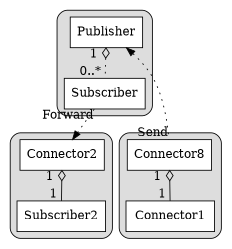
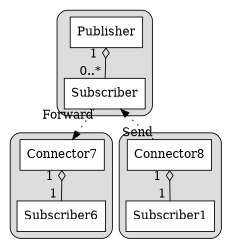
edge "Subscriber" -> "Publisher": style dotted -> solid
edge "Connector8" -> "Publisher": now "Connector8" -> "Subscriber"
node "Connector2": label "Connector2" -> "Connector7"
node "Subscriber2": label "Subscriber2" -> "Subscriber6"
node "Connector1": label "Connector1" -> "Subscriber1"
